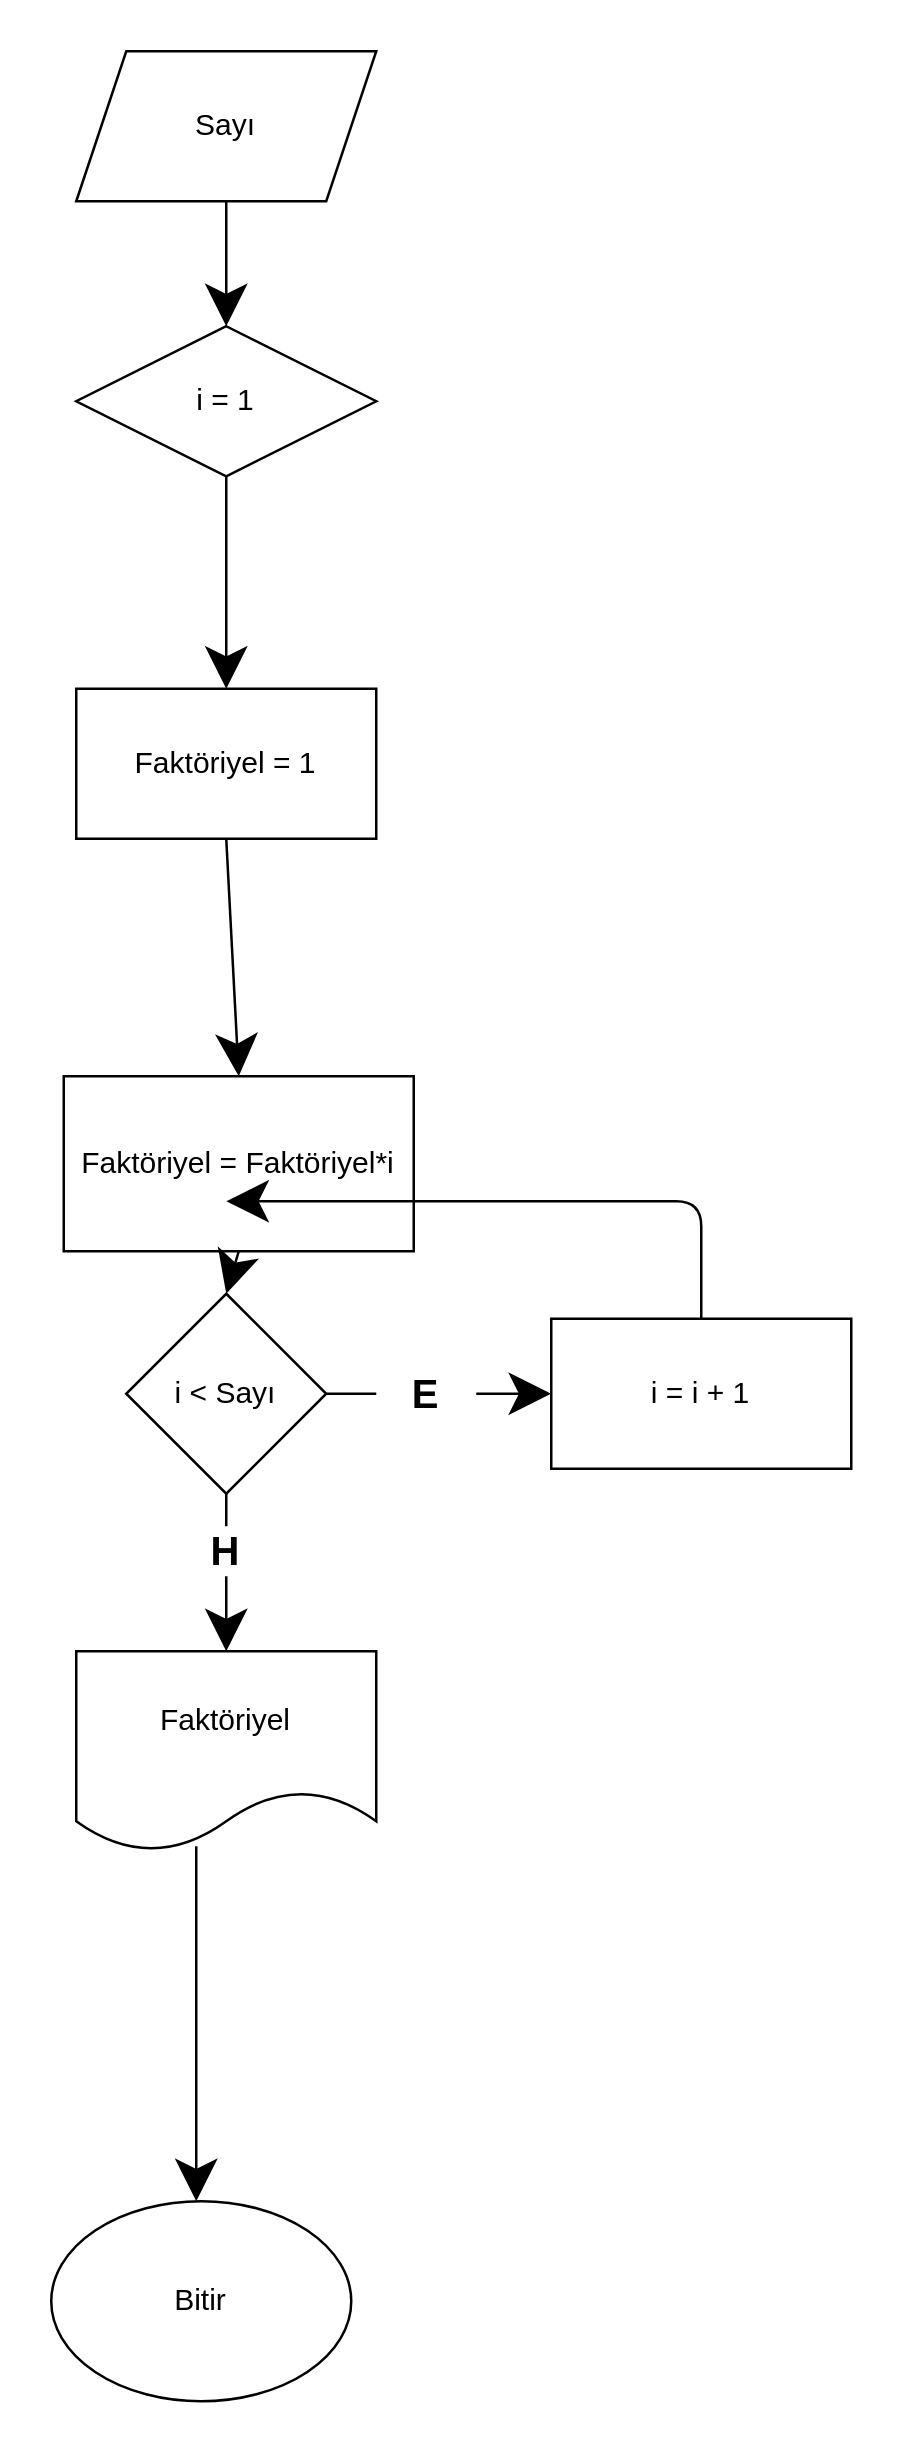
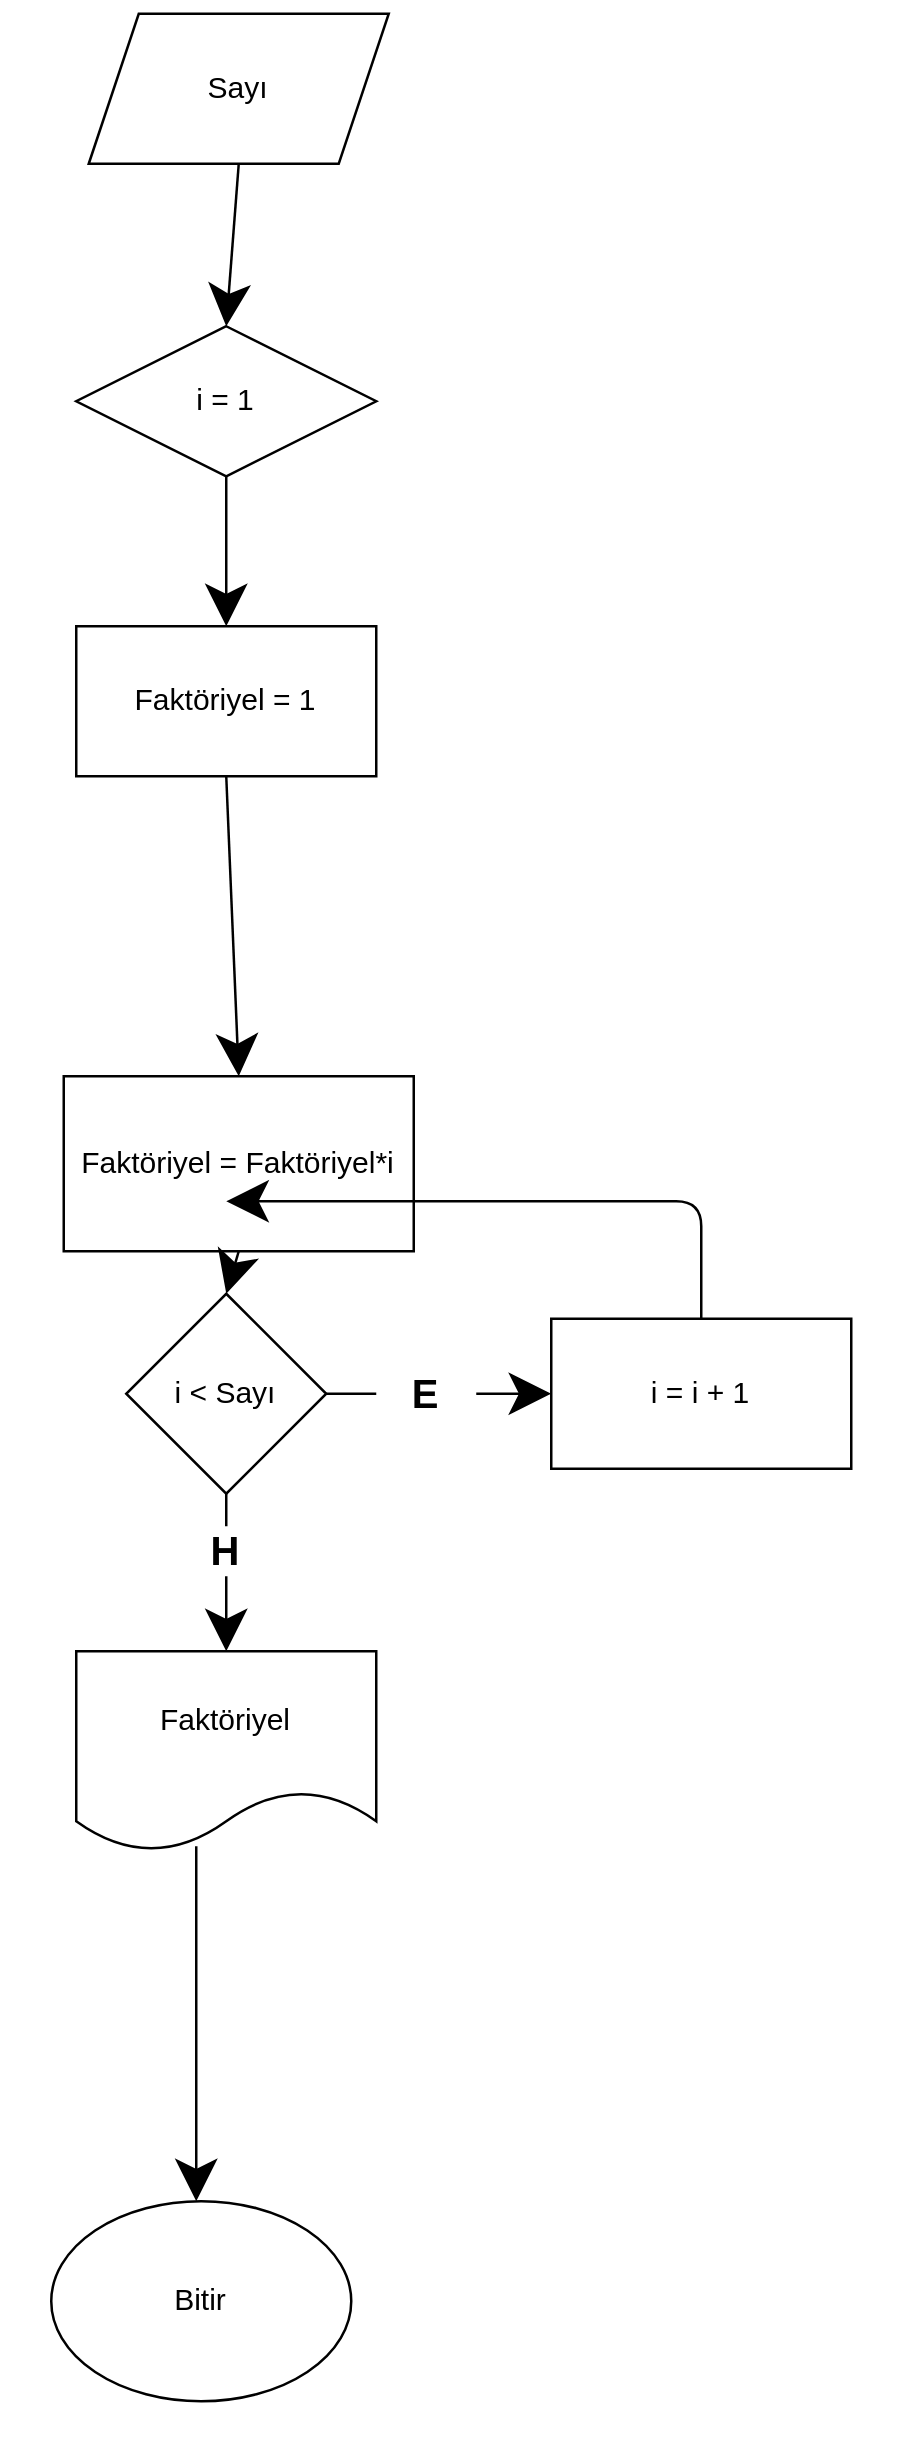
node "Sayı": moved (226, 126) -> (239, 89)
node "Faktöriyel = 1": moved (226, 764) -> (226, 701)
